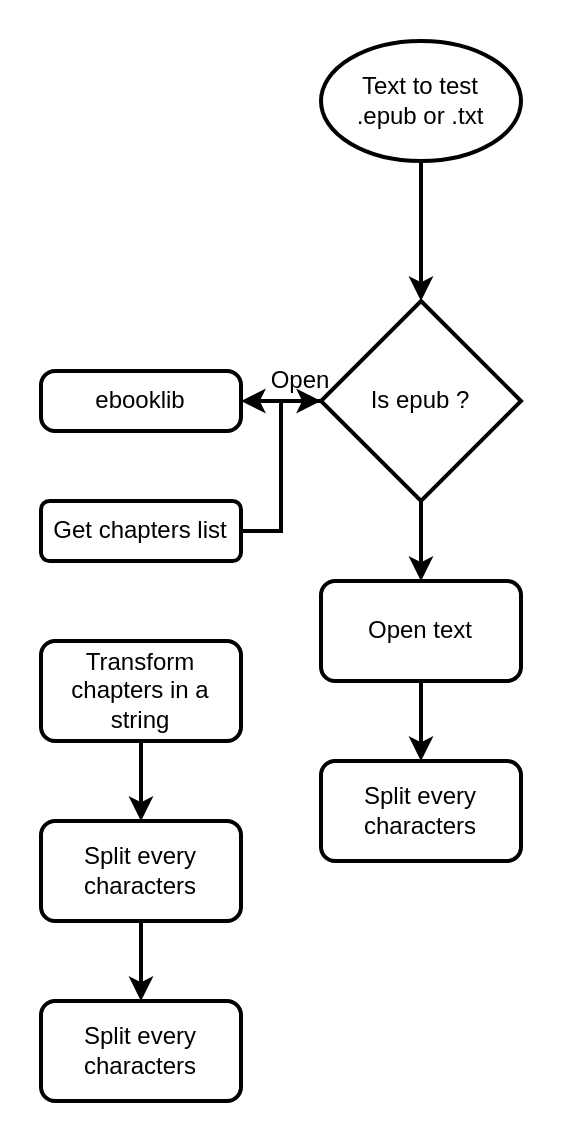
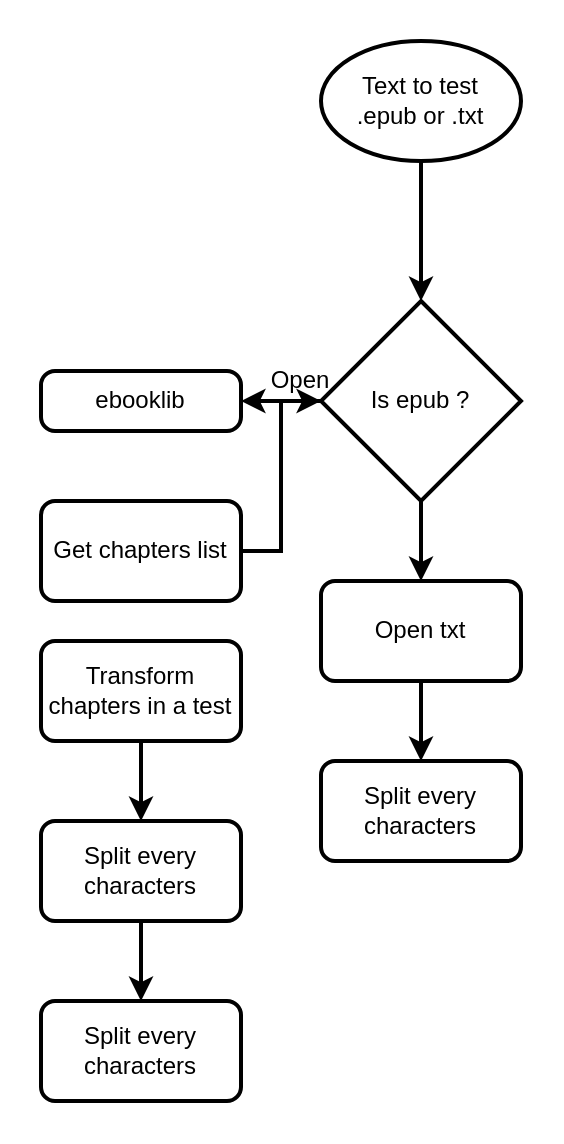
node "Get chapters list": size 200x60 -> 200x100
node "Open text": label "Open text" -> "Open txt"
node "Transform chapters in a string": label "Transform chapters in a string" -> "Transform chapters in a test"
